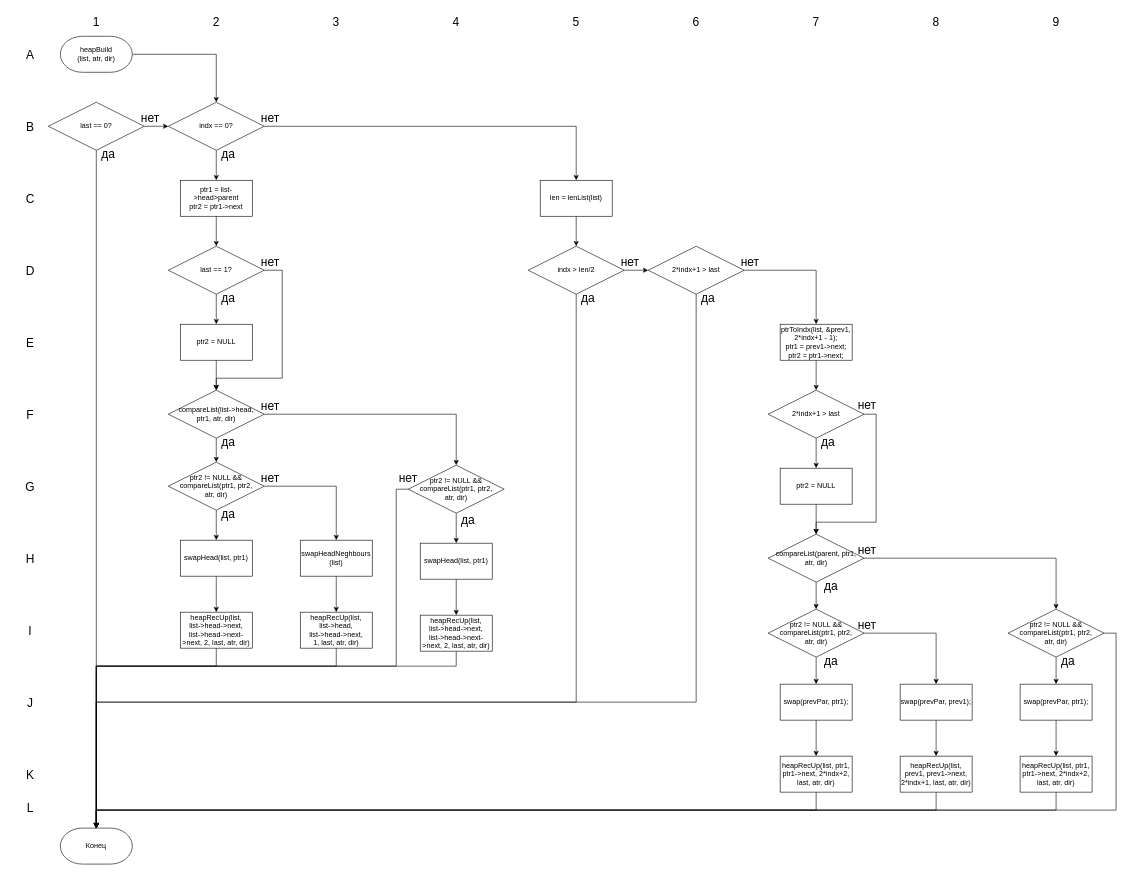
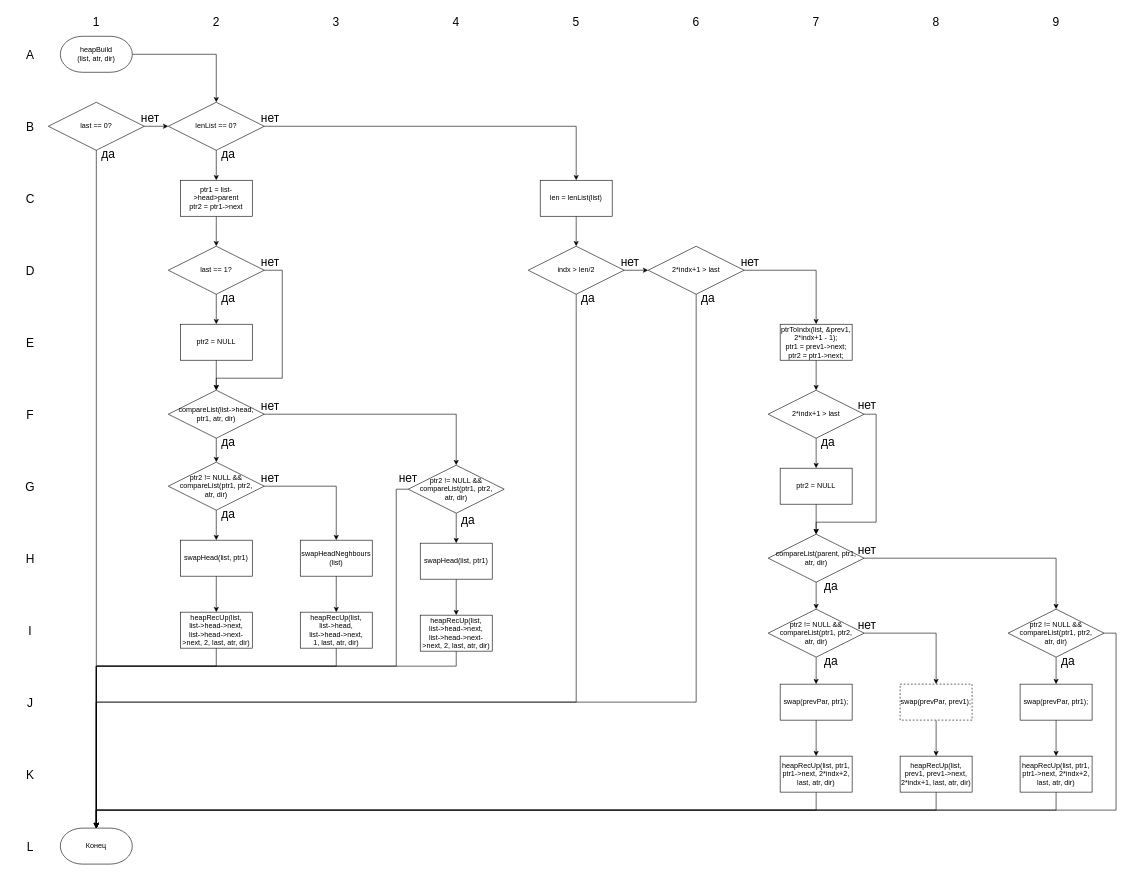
node "indx == 0?": label "indx == 0?" -> "lenList == 0?"
node "swap(prevPar, prev1);": style solid -> dashed
node "L": moved (30, 807) -> (30, 846)
